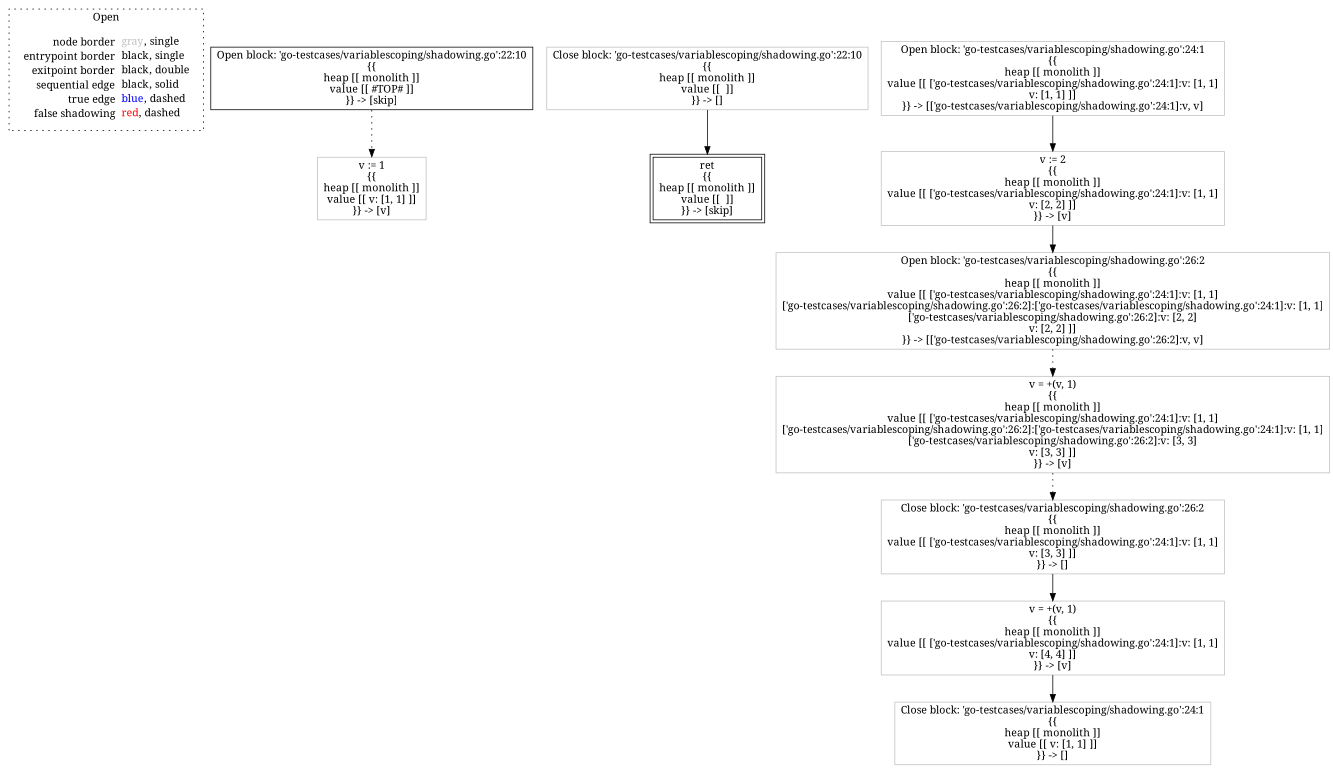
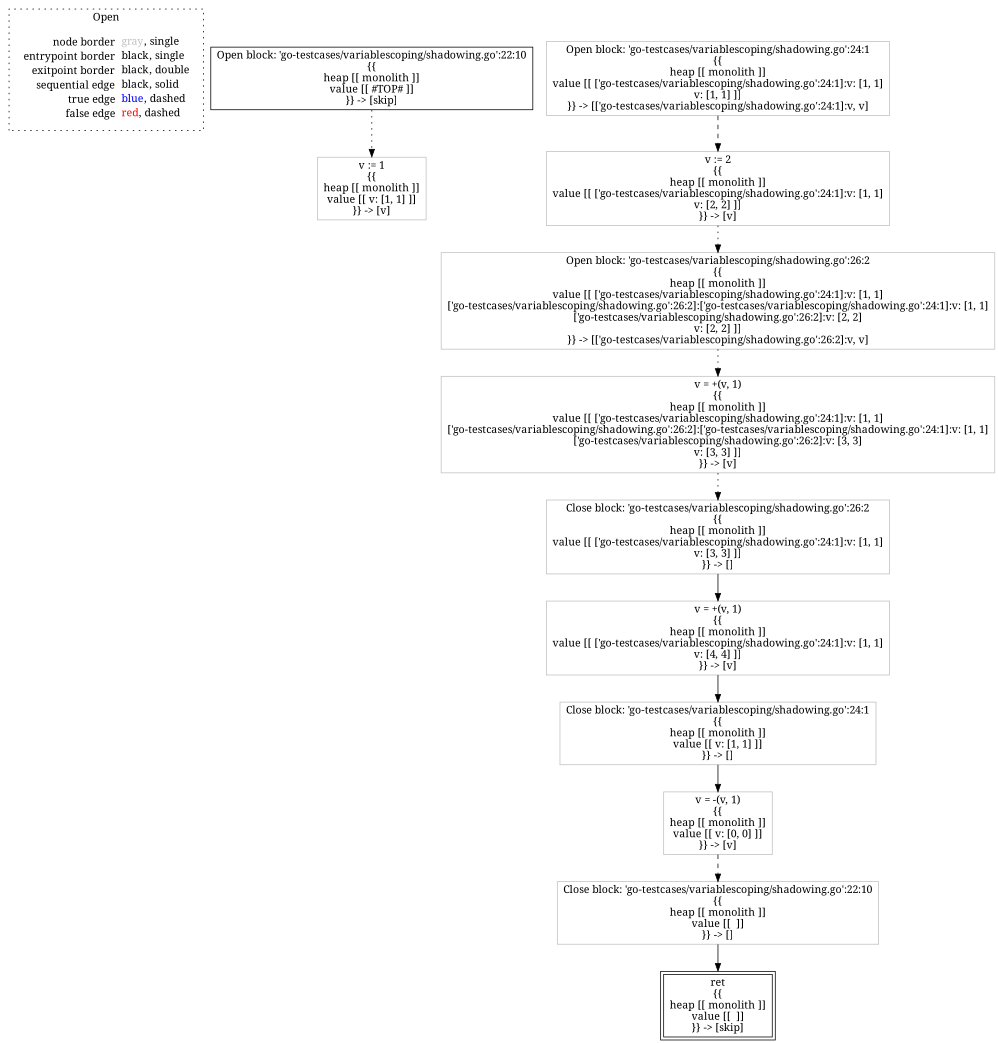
node "node border": text "false shadowing" -> "false edge"
edge "Open block: 'go-testcases/variablescoping/shadowing.go':24:1" -> "v := 2": style solid -> dashed
edge "v := 2" -> "Open block: 'go-testcases/variablescoping/shadowing.go':26:2": style solid -> dotted
node "v = -(v, 1)": added
